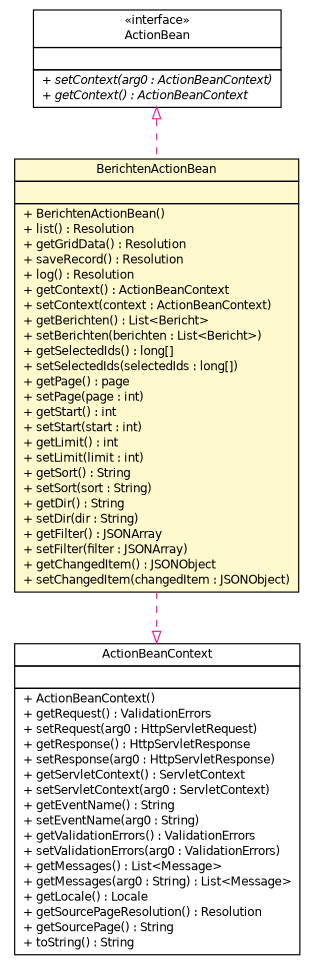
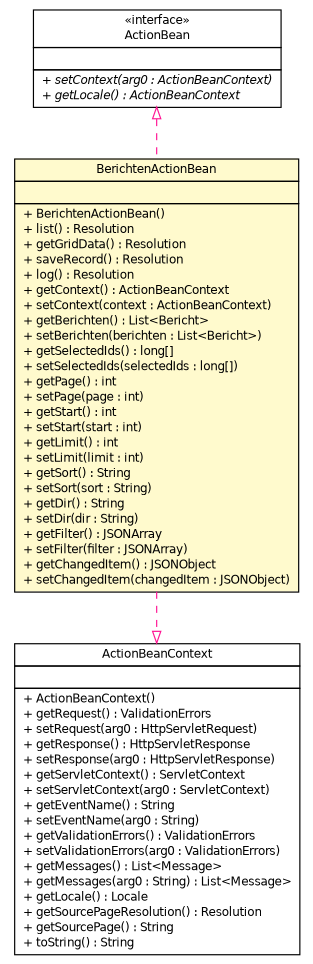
node "ActionBean": text "+ getContext() : ActionBeanContext" -> "+ getLocale() : ActionBeanContext"
node "BerichtenActionBean": text "+ getPage() : page" -> "+ getPage() : int"
